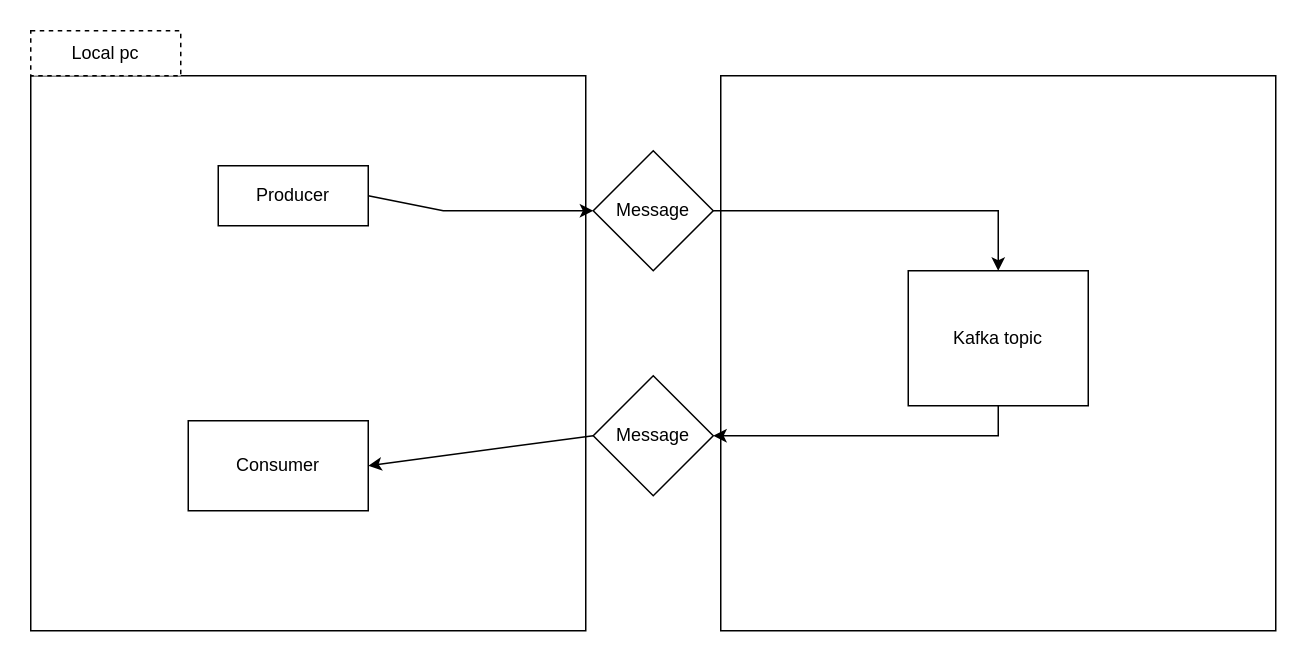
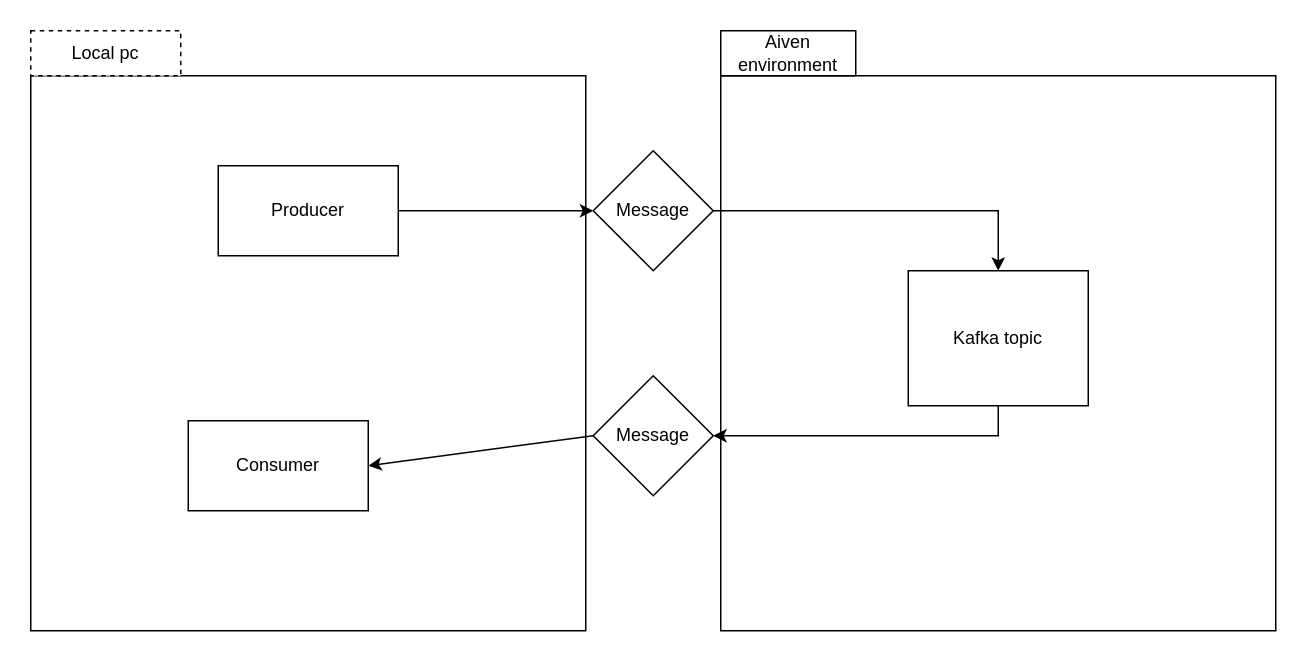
node "Aiven environment": added
node "Producer": size 150x60 -> 180x90
